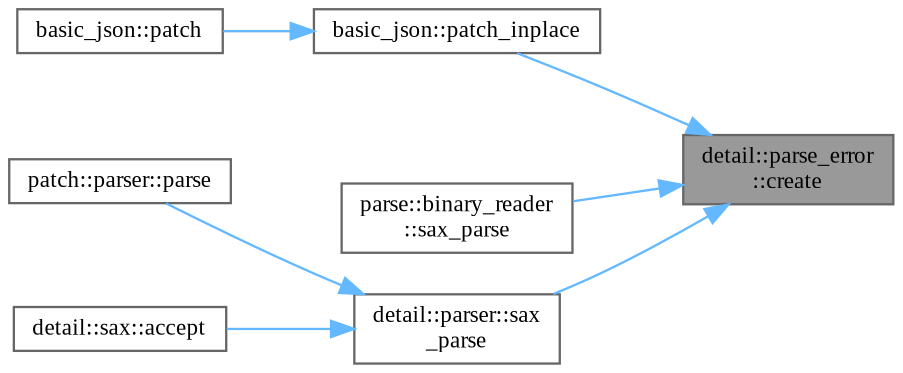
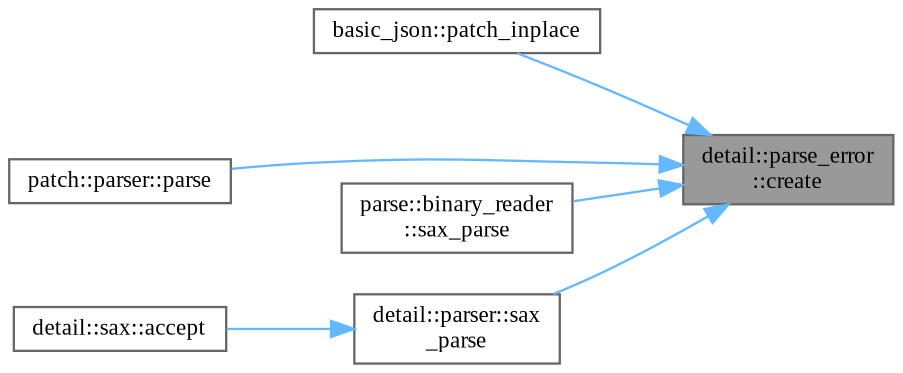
node "basic_json::patch": removed
edge "patch::parser::parse" -> "detail::parser::sax _parse": now "patch::parser::parse" -> "detail::parse_error ::create"
